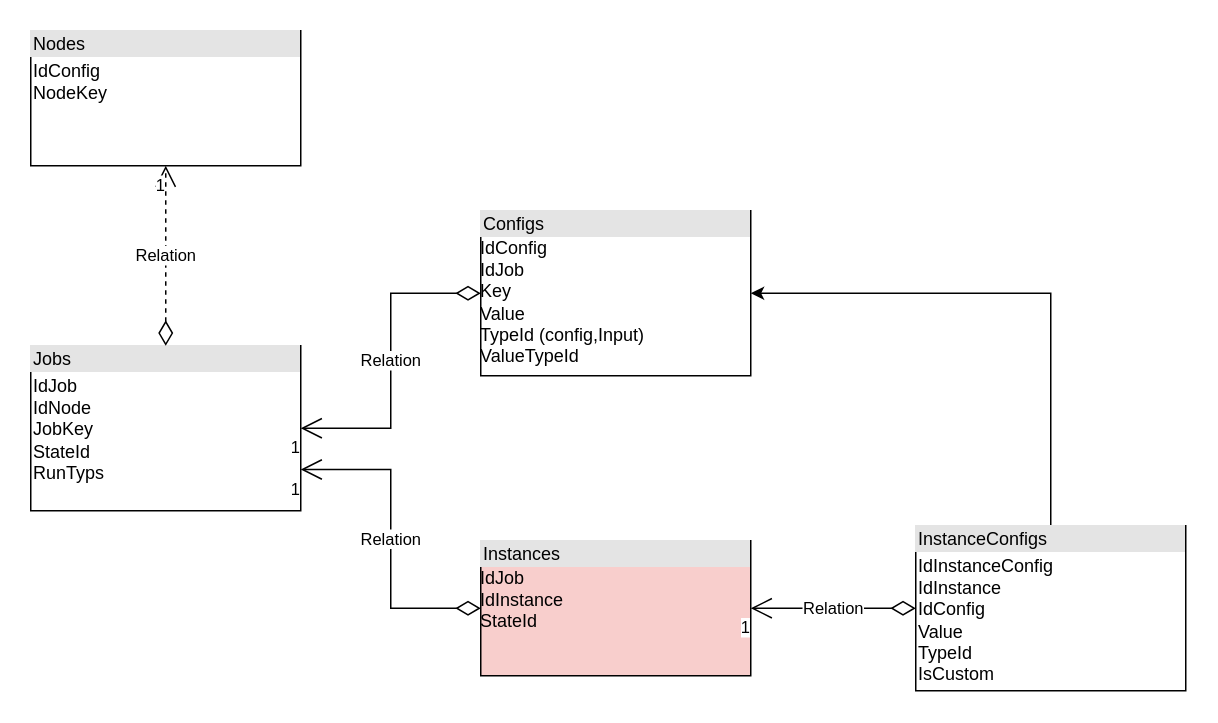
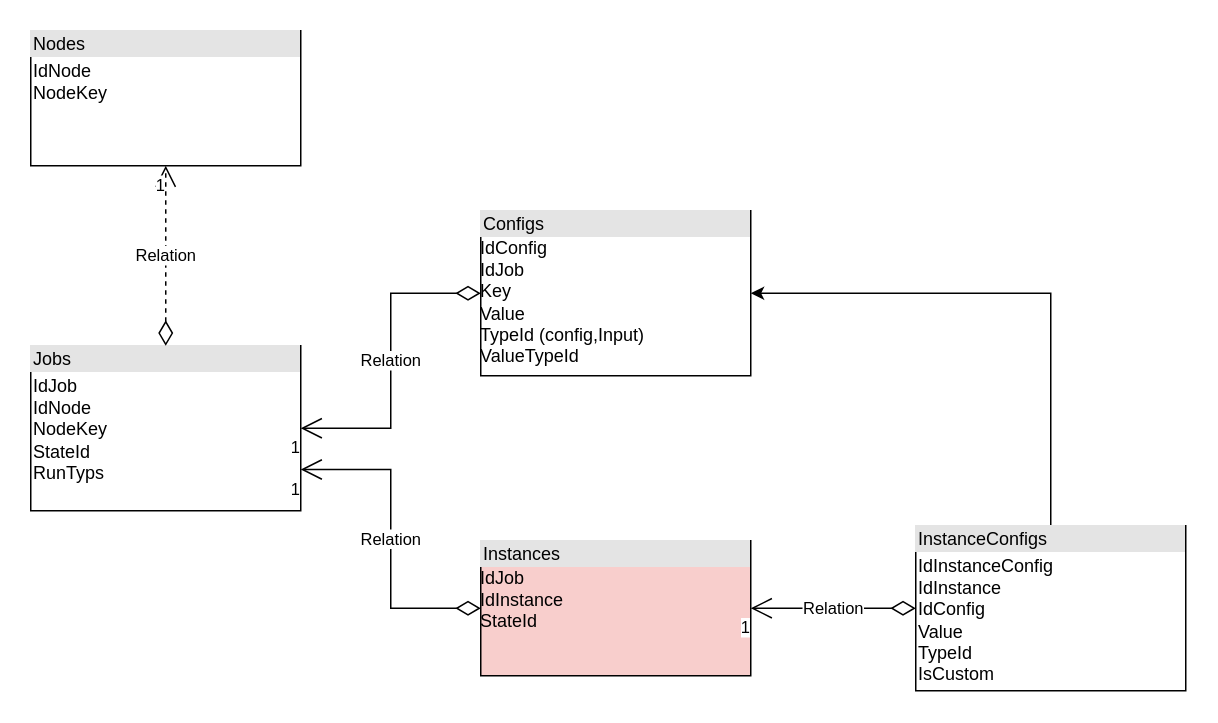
node "Nodes IdConfig NodeKey": label "Nodes IdConfig NodeKey" -> "Nodes IdNode NodeKey"
node "Jobs IdJob IdNode JobKey StateId RunTyps": label "Jobs IdJob IdNode JobKey StateId RunTyps" -> "Jobs IdJob IdNode NodeKey StateId RunTyps"
